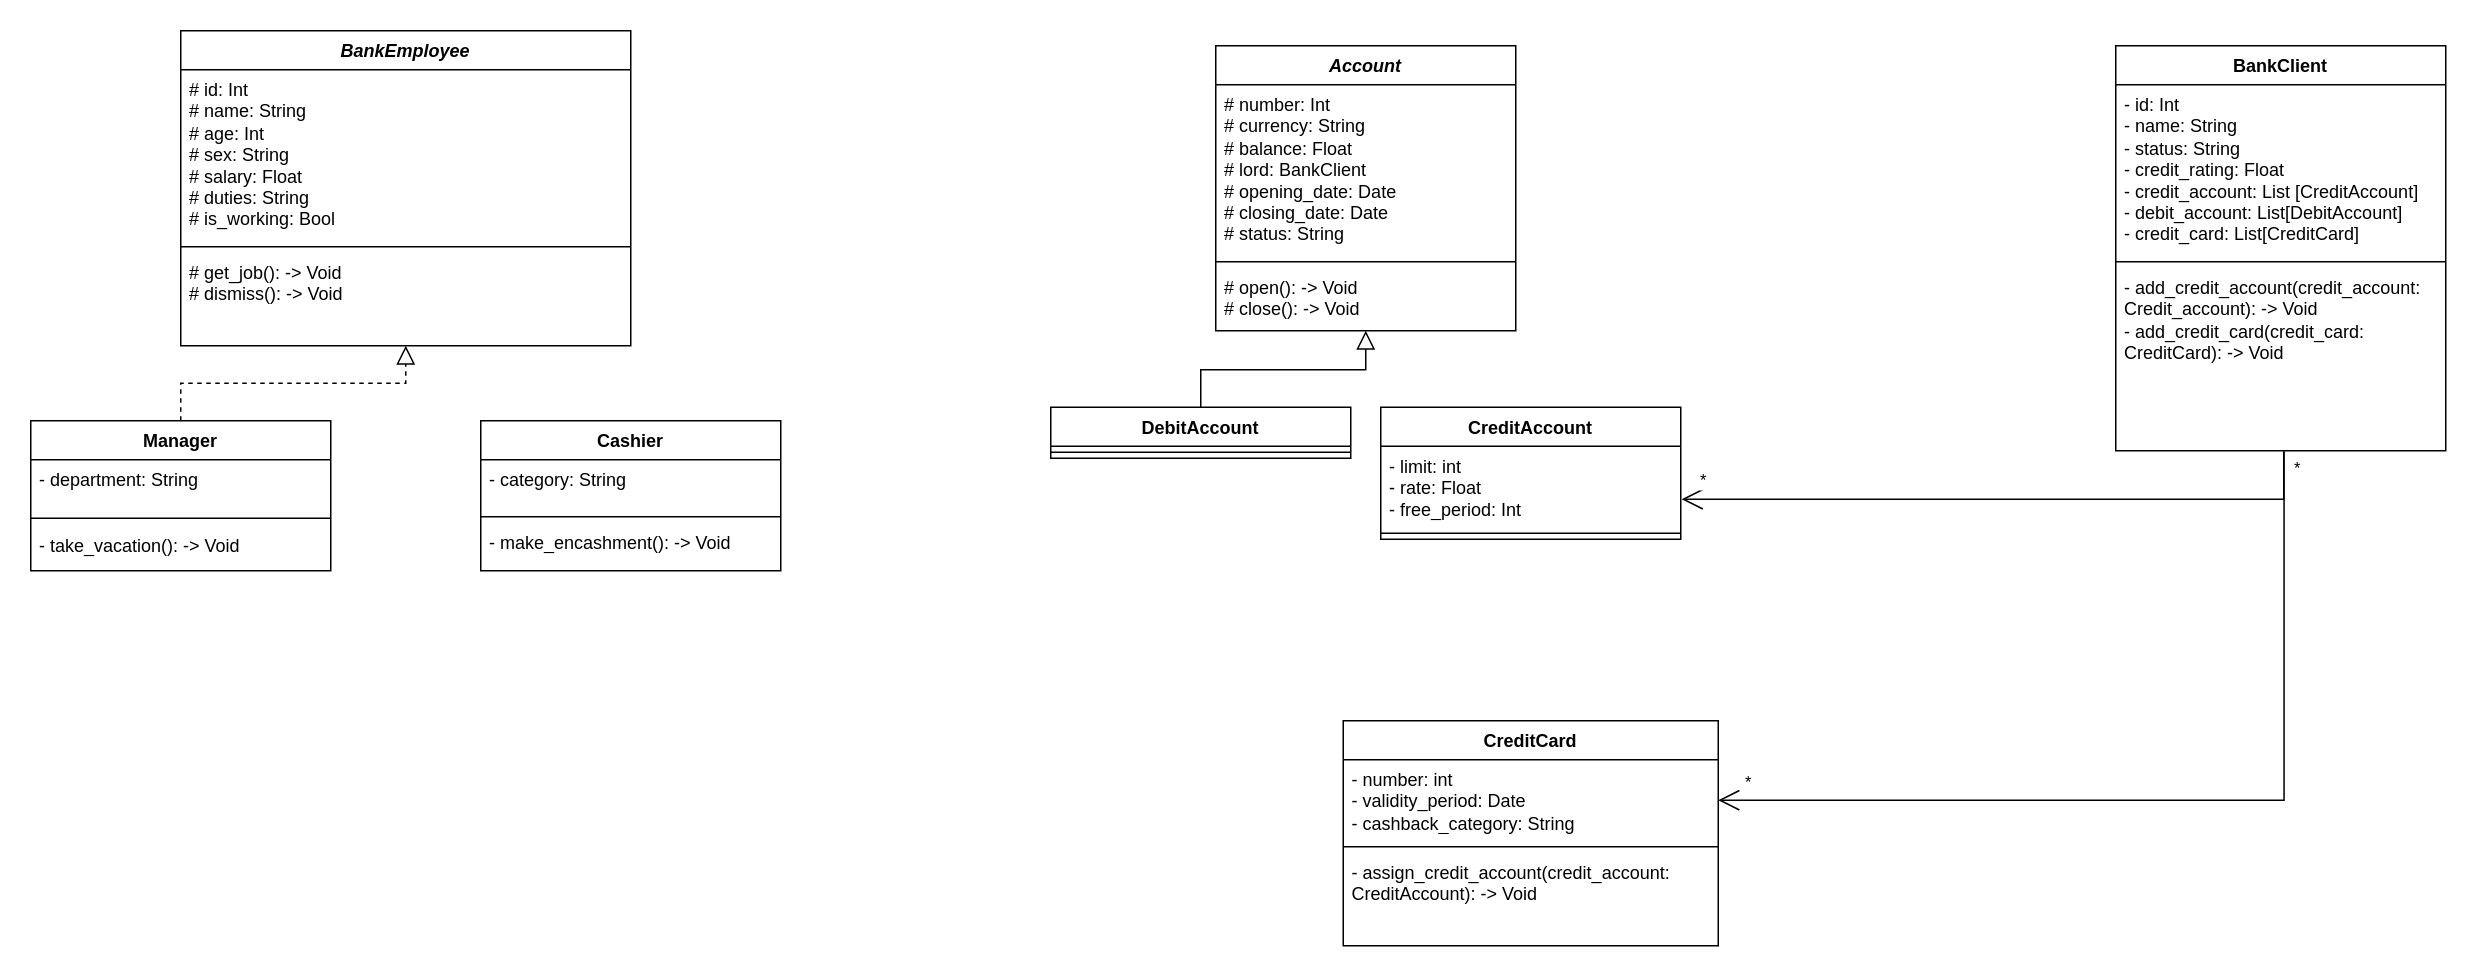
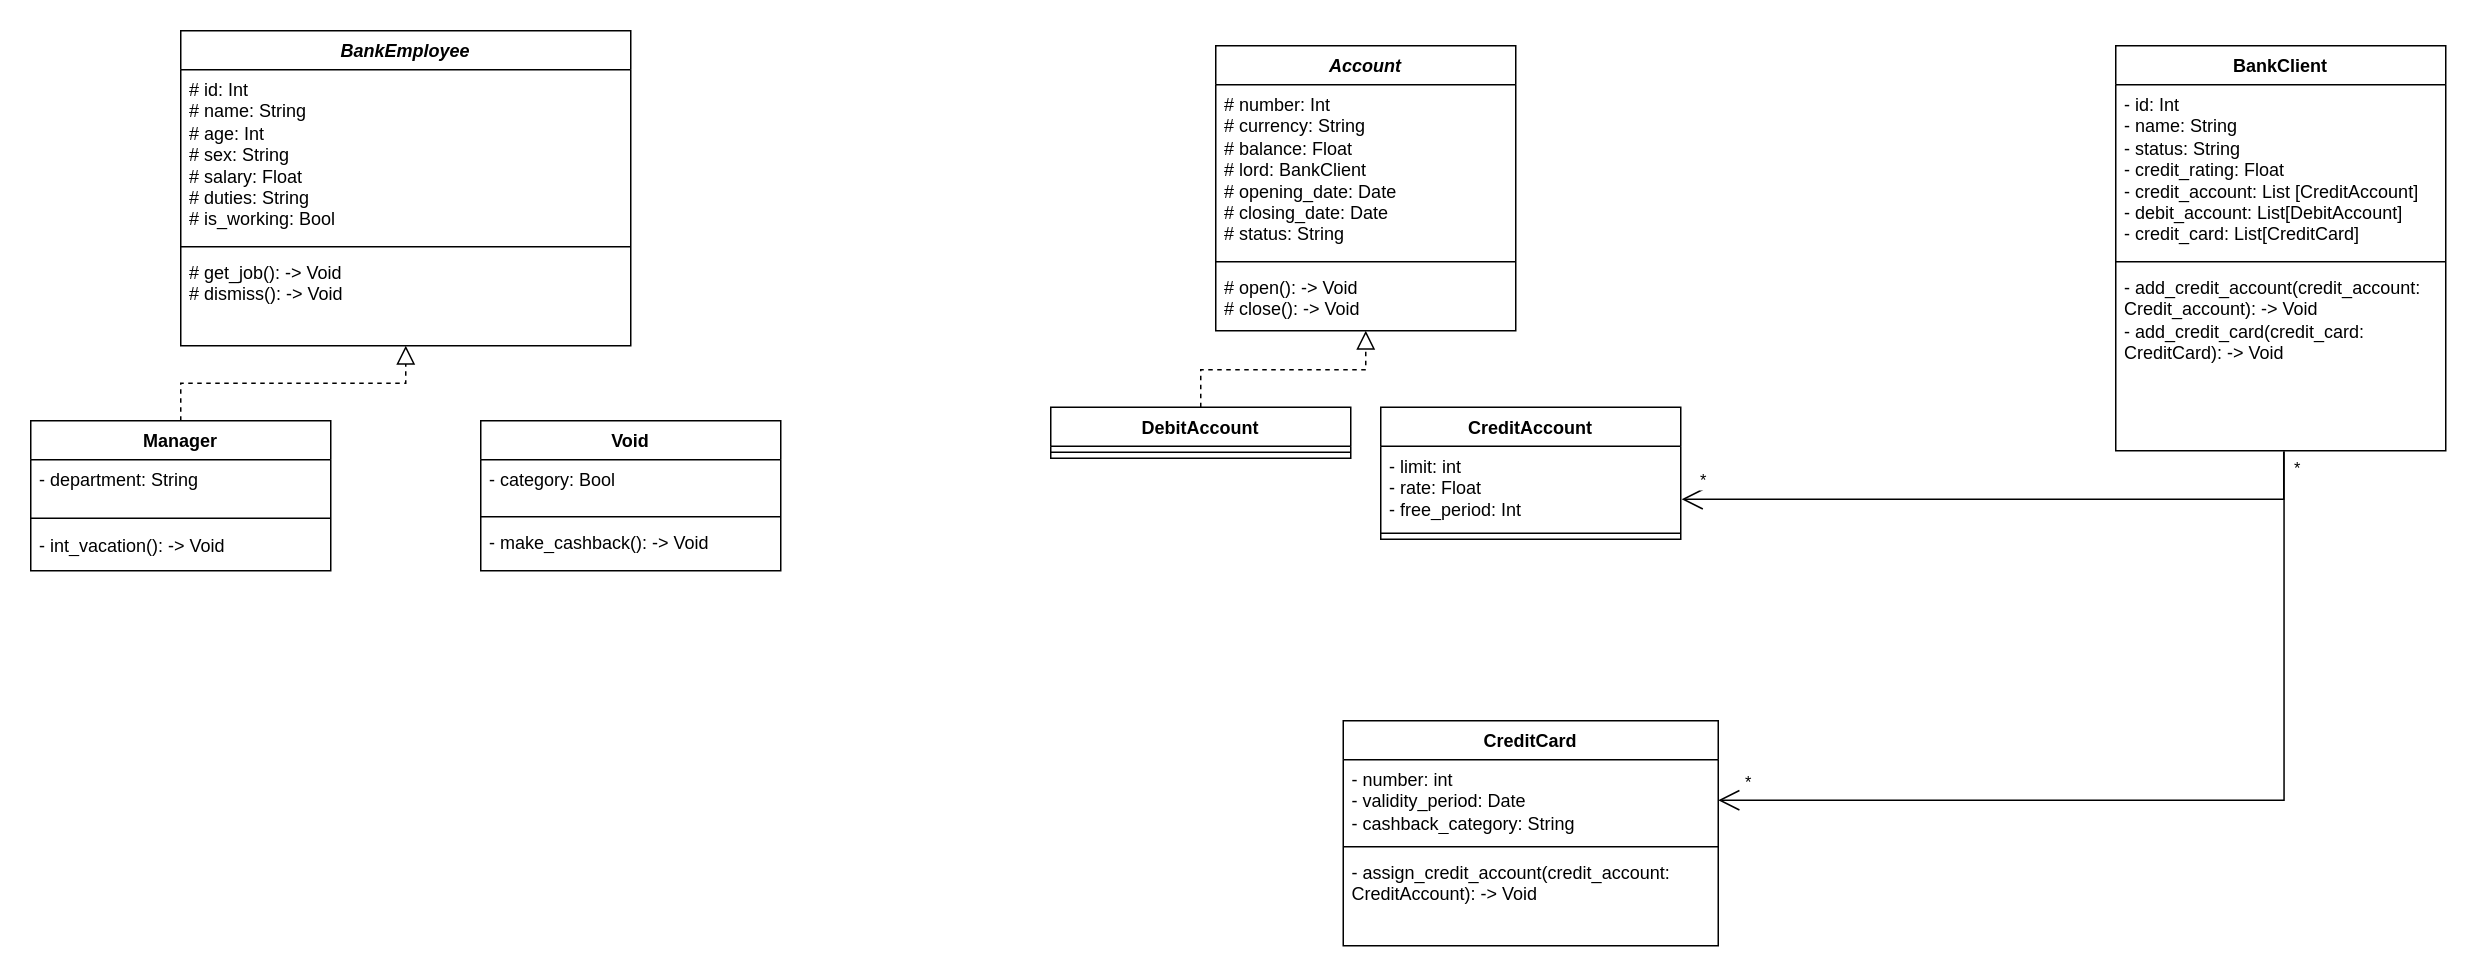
edge "DebitAccount" -> "# open(): -> Void # close(): -> Void": style solid -> dashed
node "Cashier": label "Cashier" -> "Void"
node "- category: String": label "- category: String" -> "- category: Bool"
node "- make_encashment(): -> Void": label "- make_encashment(): -> Void" -> "- make_cashback(): -> Void"
node "- take_vacation(): -> Void": label "- take_vacation(): -> Void" -> "- int_vacation(): -> Void"
